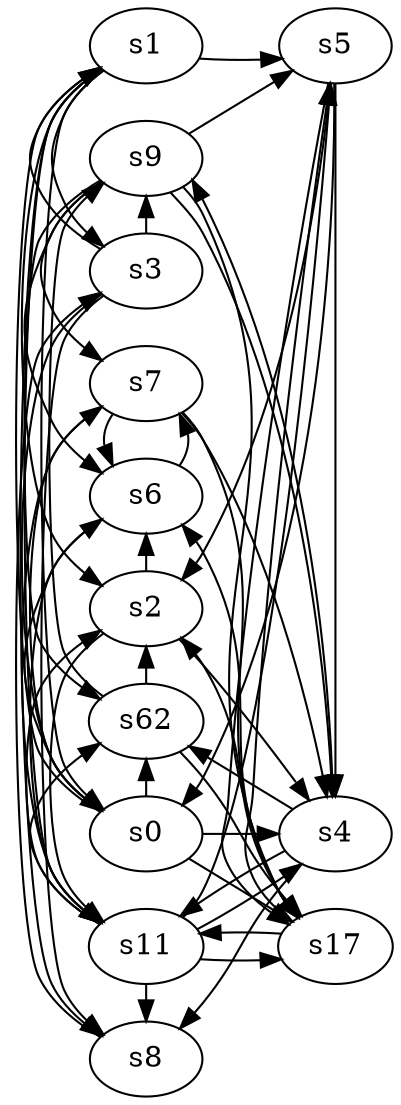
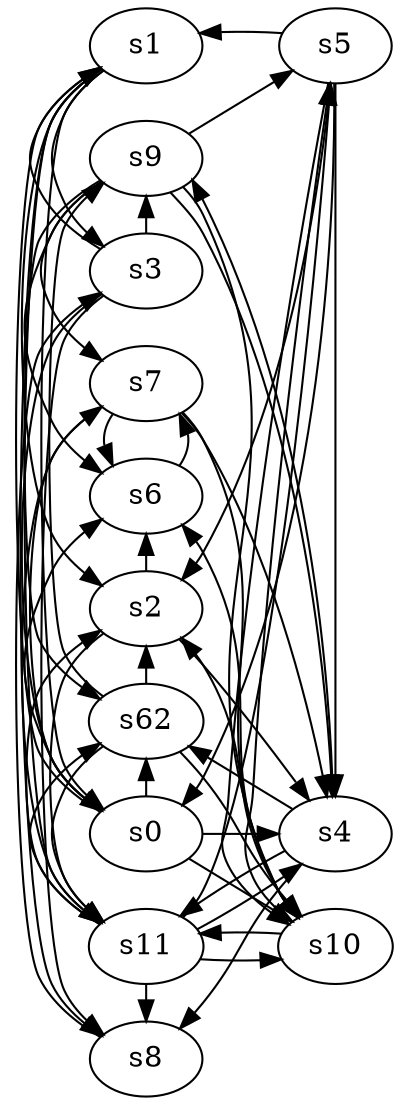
edge "s1" -> "s5": reversed
edge "s6" -> "s11": now "s62" -> "s11"
node "s17": label "s17" -> "s10"
